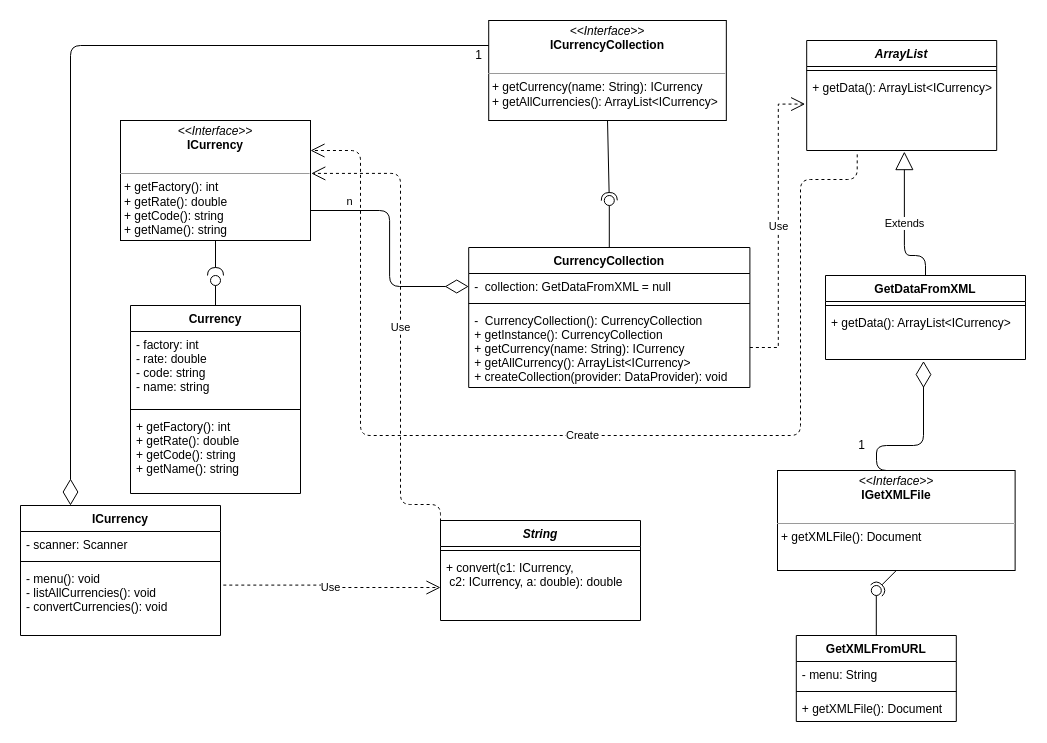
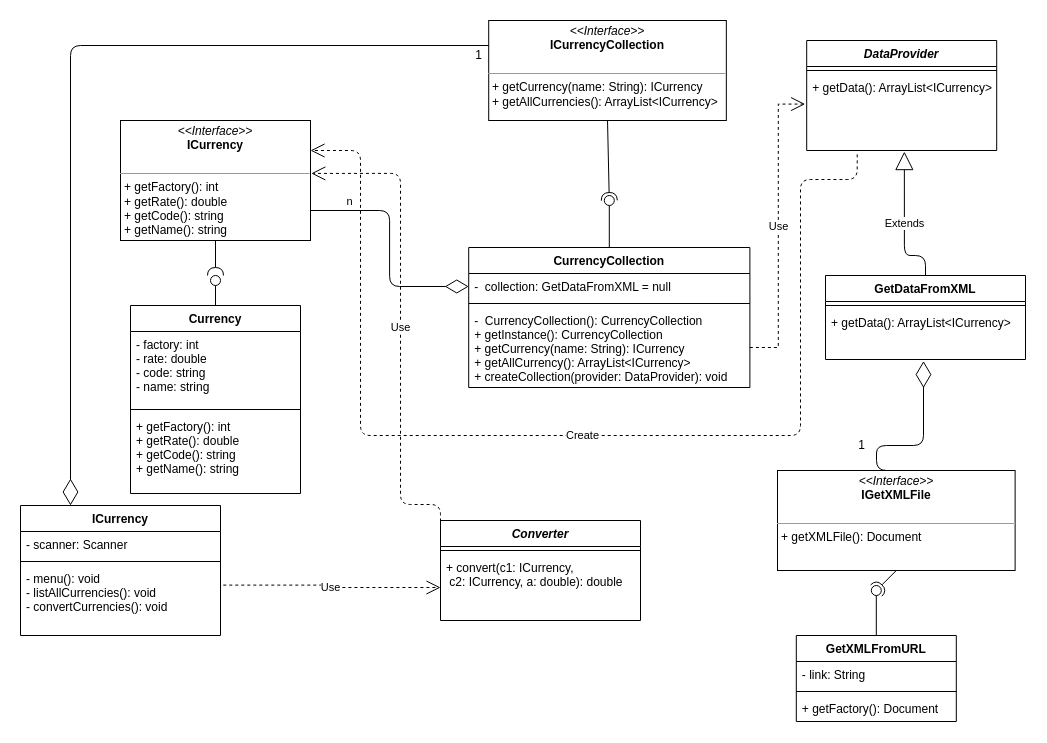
node "ArrayList": label "ArrayList" -> "DataProvider"
node "String": label "String" -> "Converter"
node "- menu: String": label "- menu: String" -> "- link: String"
node "+ getXMLFile(): Document": label "+ getXMLFile(): Document" -> "+ getFactory(): Document"
